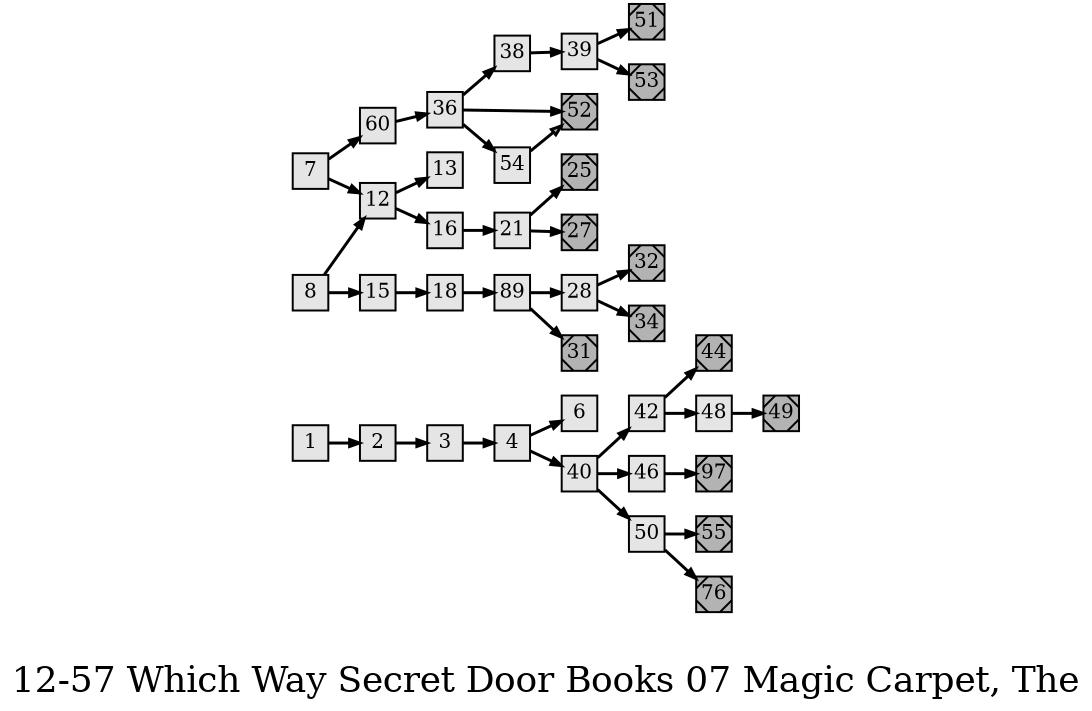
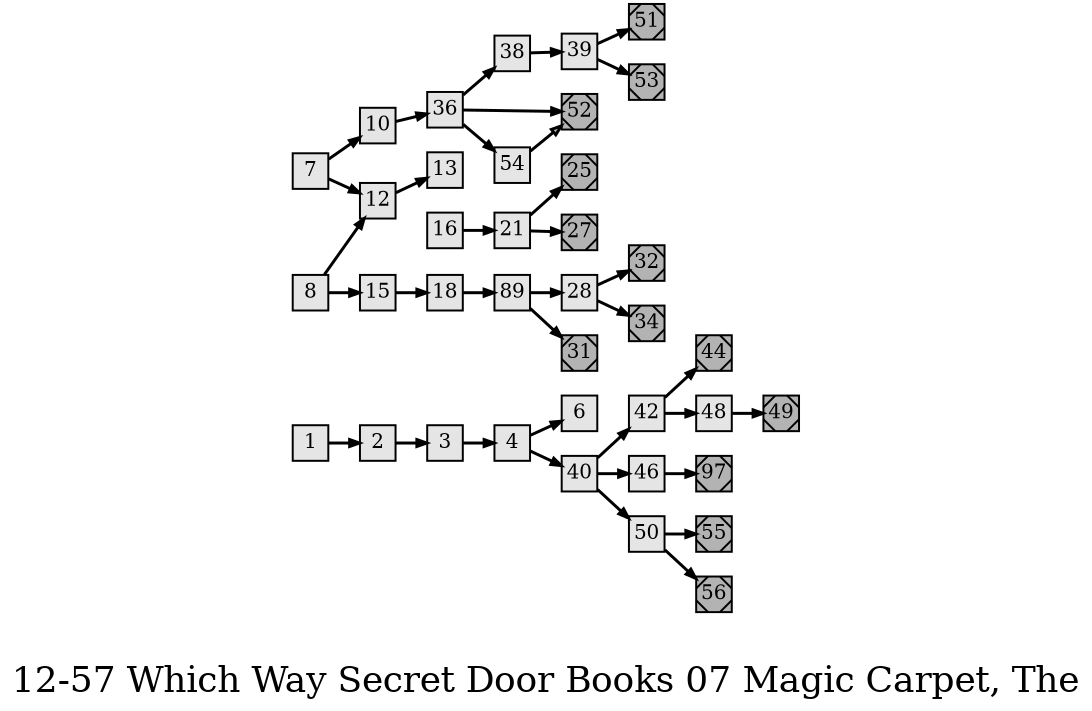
node "60": label "60" -> "10"
edge "12" -> "16": removed
node "76": label "76" -> "56"
